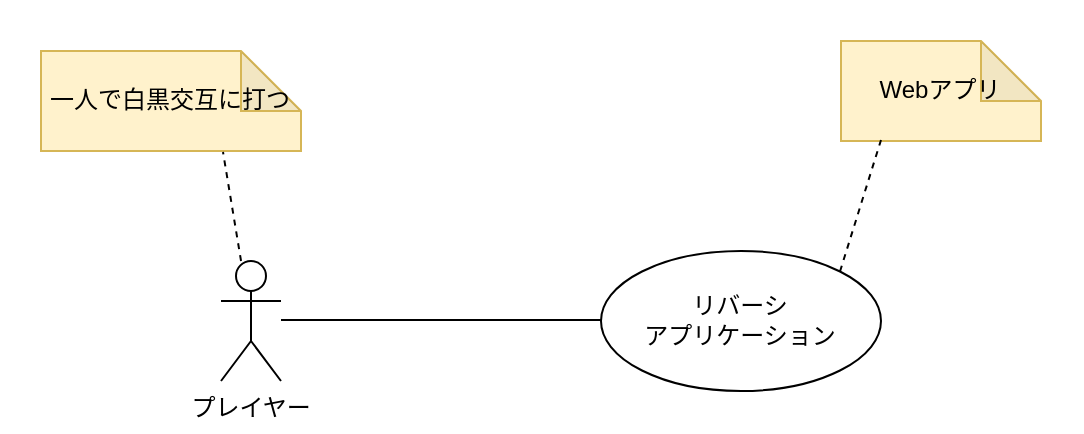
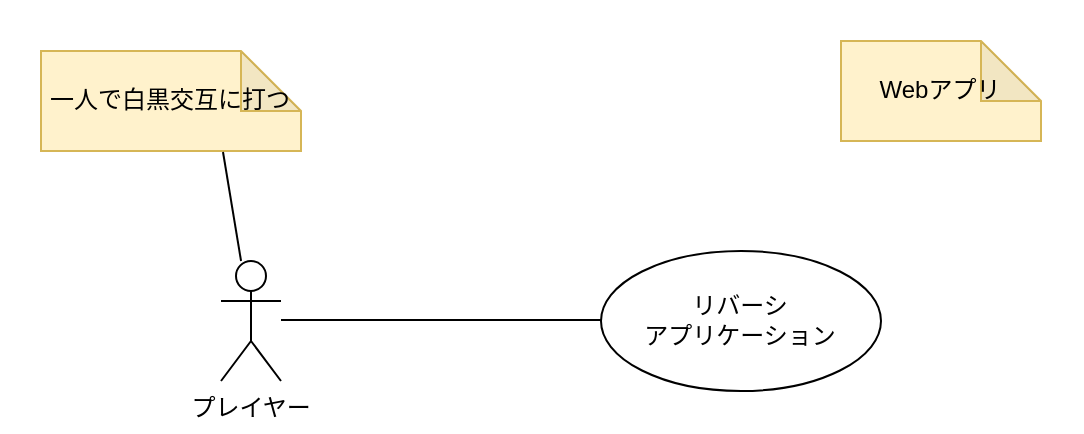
edge "一人で白黒交互に打つ" -- "プレイヤー": style dashed -> solid
edge "Webアプリ" -- "リバーシ アプリケーション": removed
